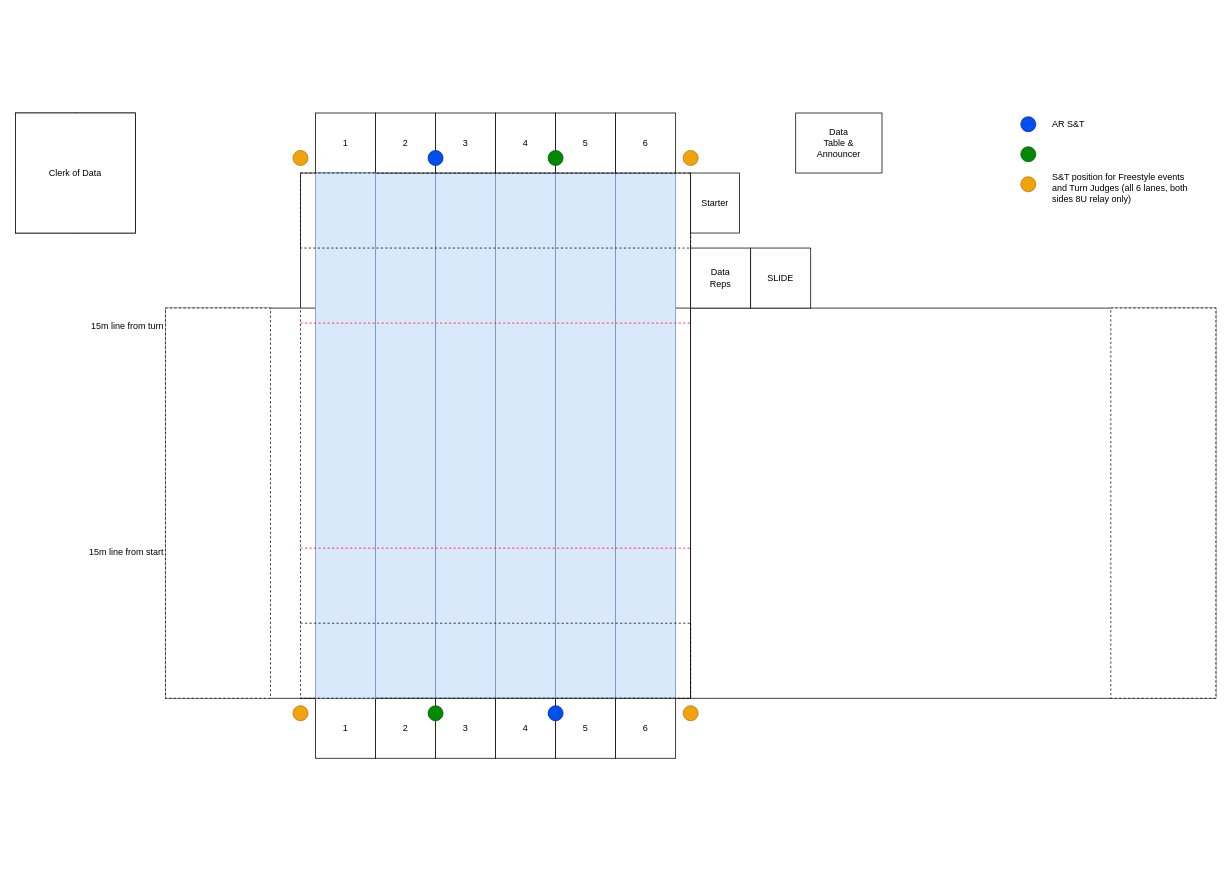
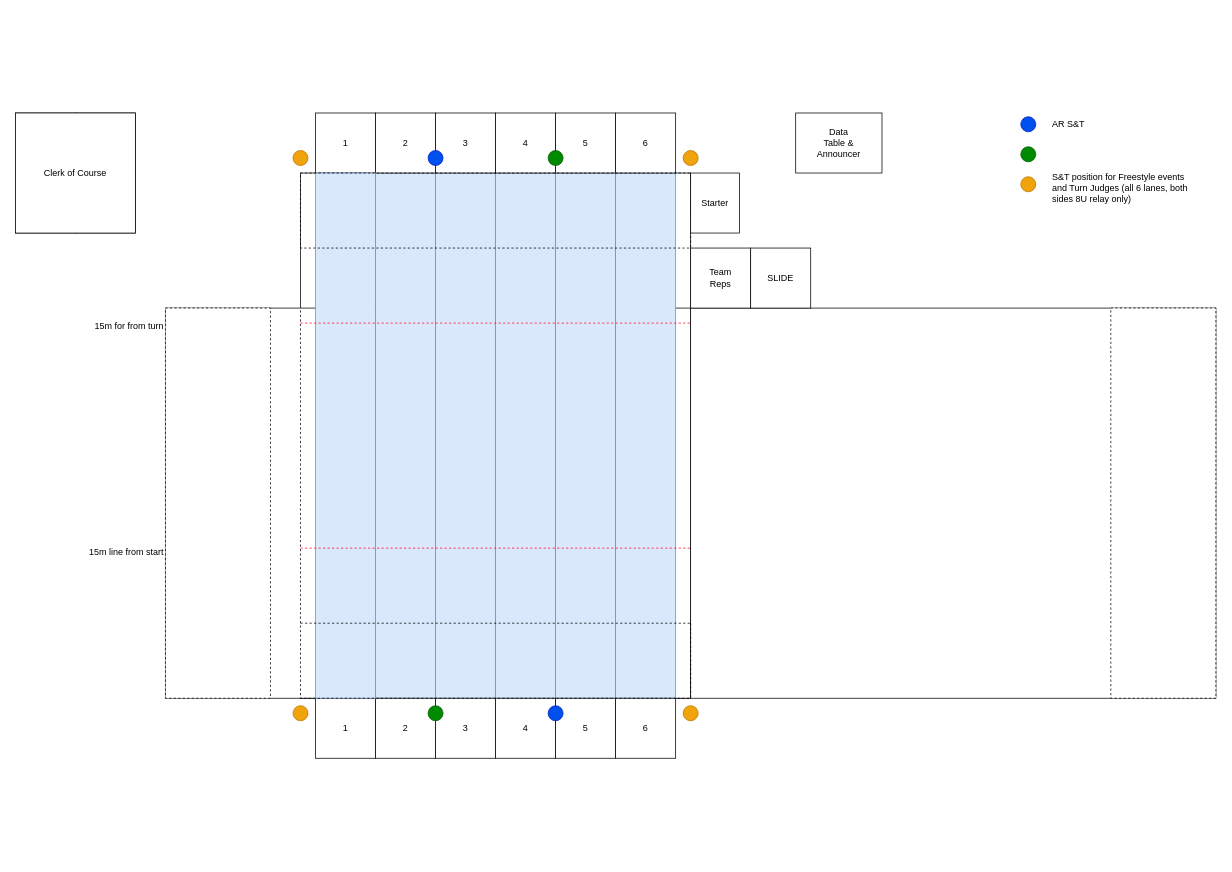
node "Clerk of Data": label "Clerk of Data" -> "Clerk of Course"
node "Data Reps": label "Data Reps" -> "Team Reps"
node "15m line from turn": label "15m line from turn" -> "15m for from turn"
